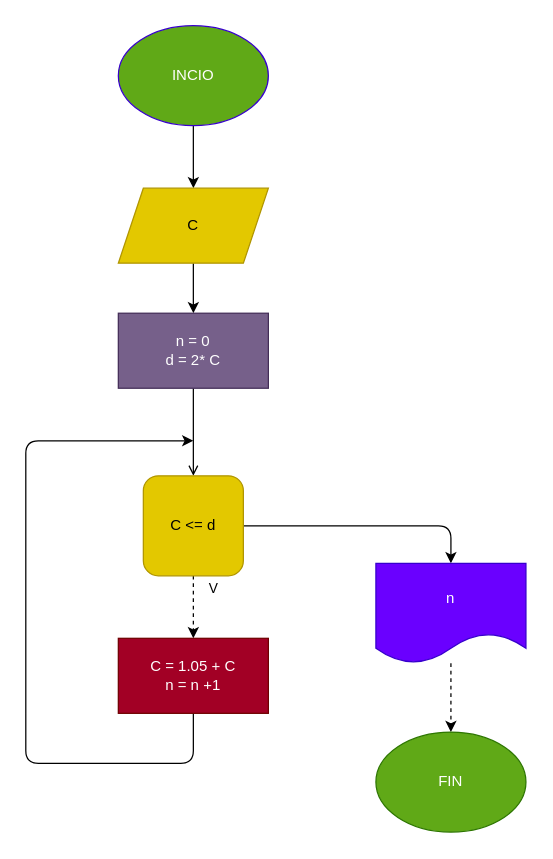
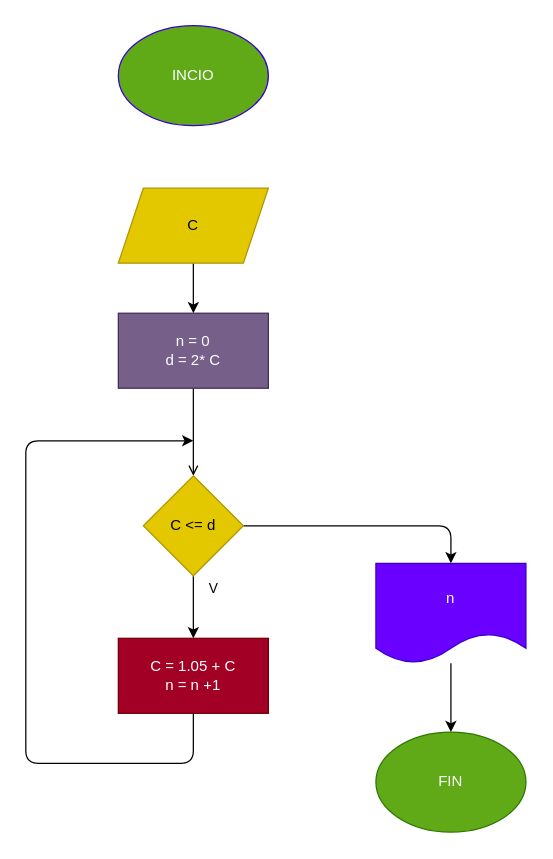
edge "INCIO" -> "C": removed
node "C <= d": shape rounded rectangle -> diamond
edge "C <= d" -> "C = 1.05 + C n = n +1": style dashed -> solid
edge "n" -> "FIN": style dashed -> solid
